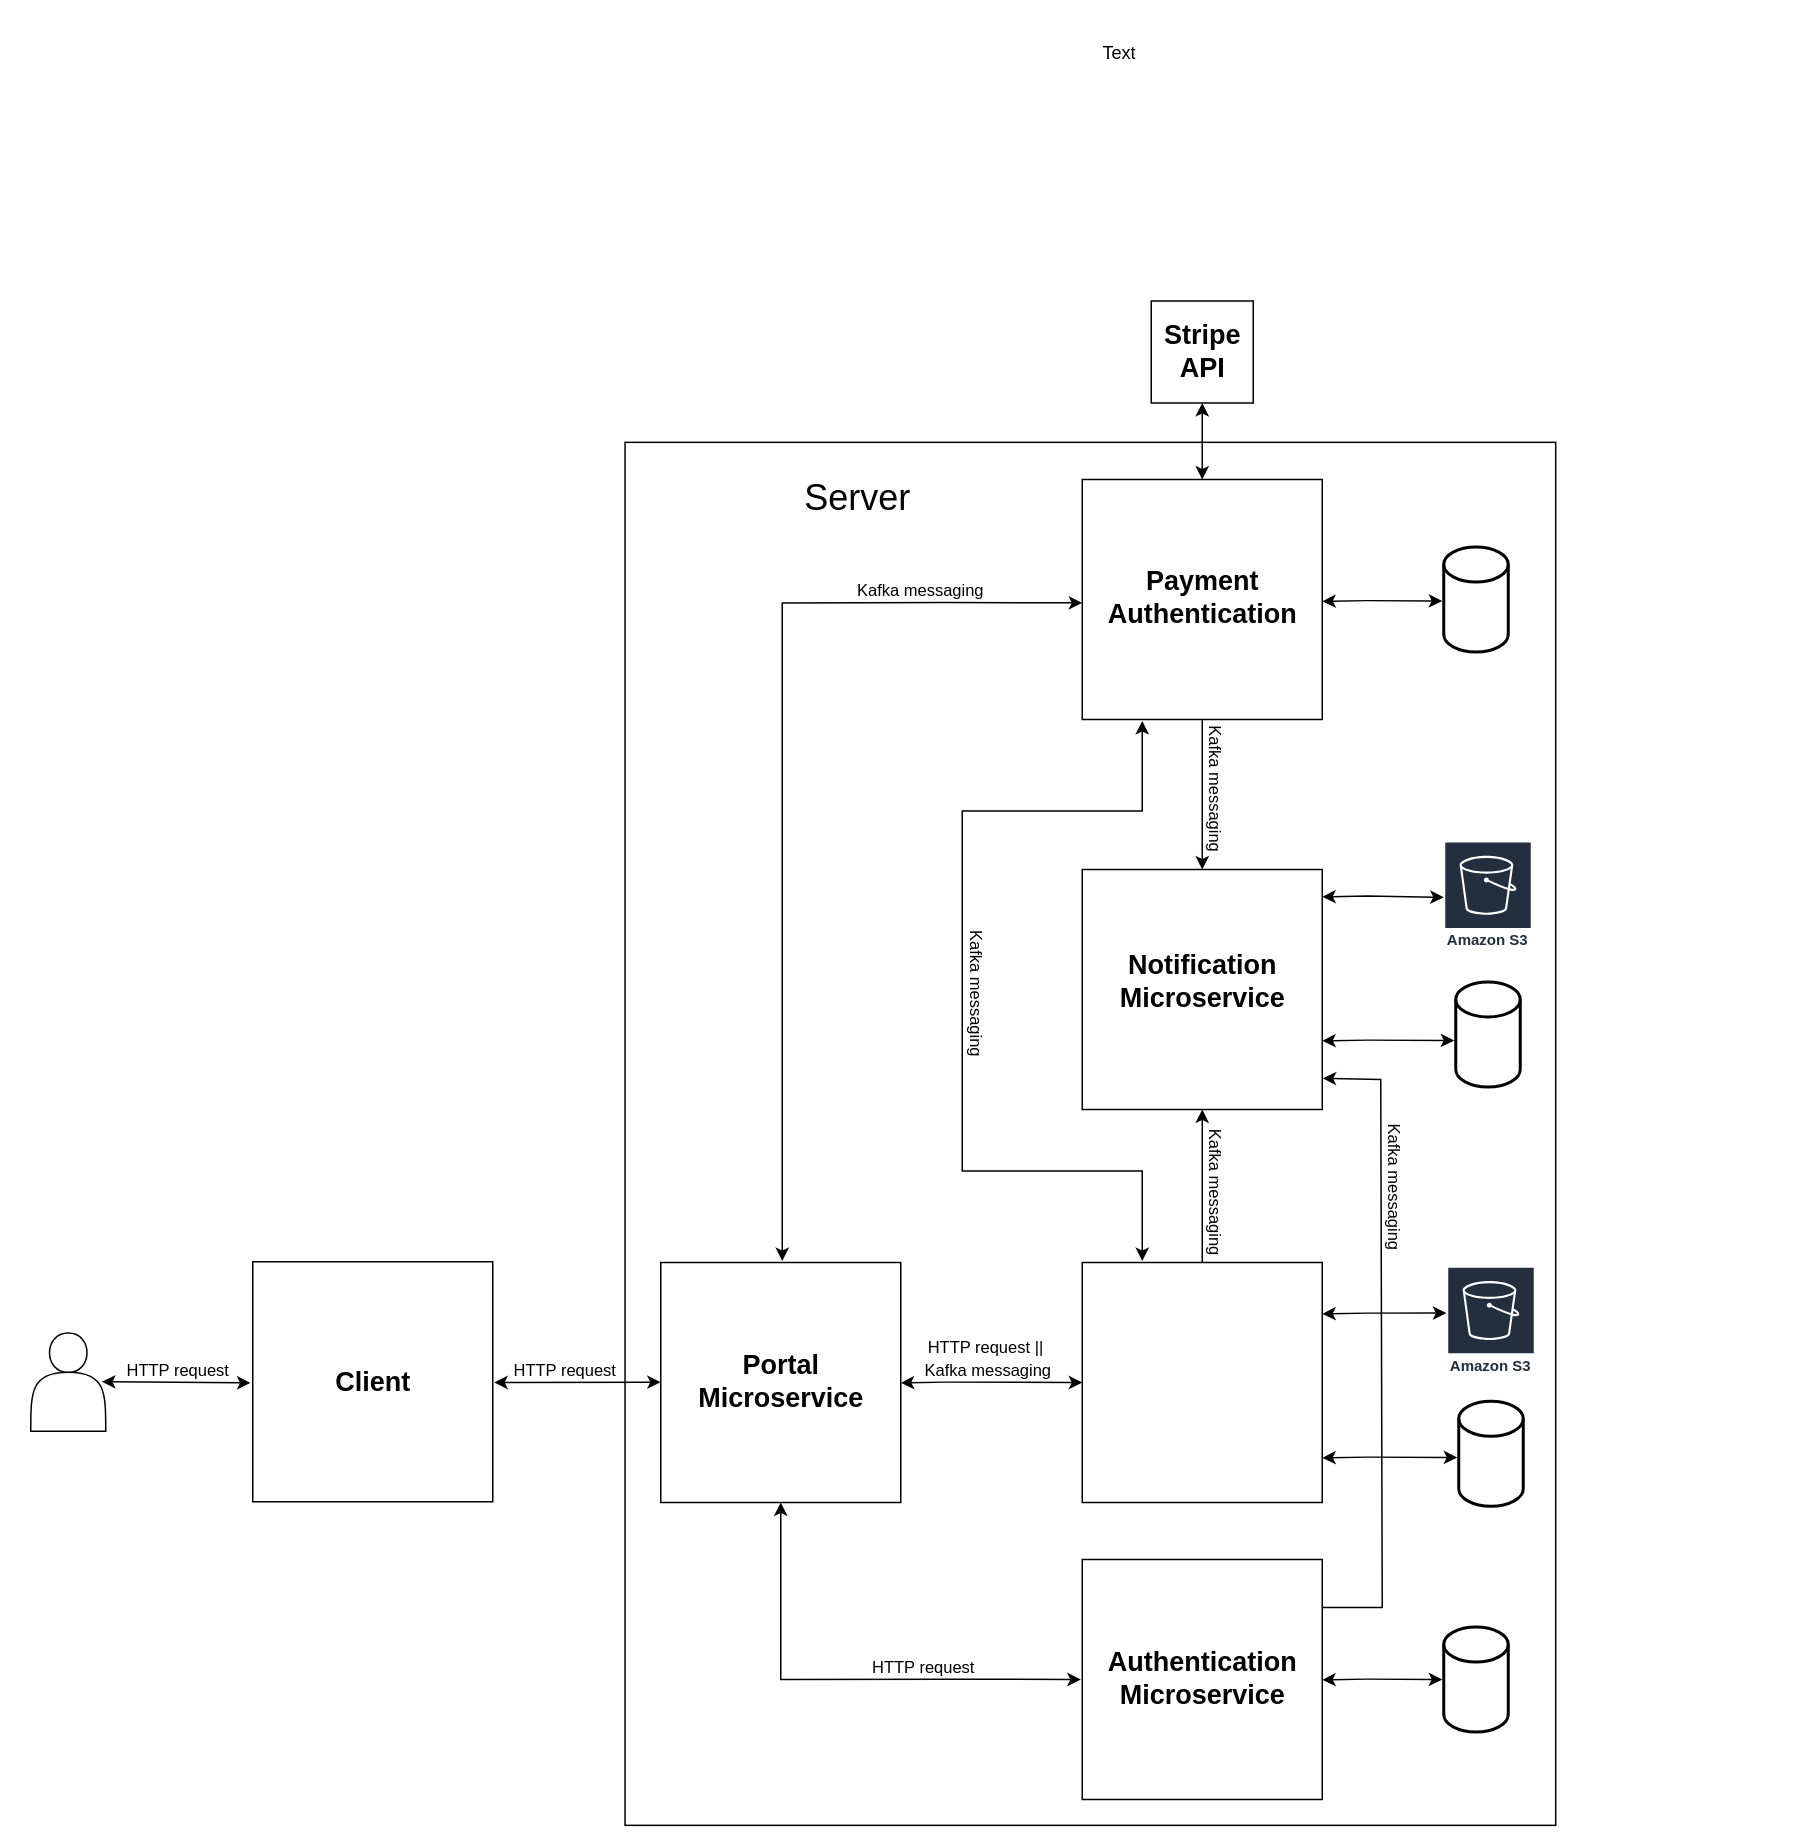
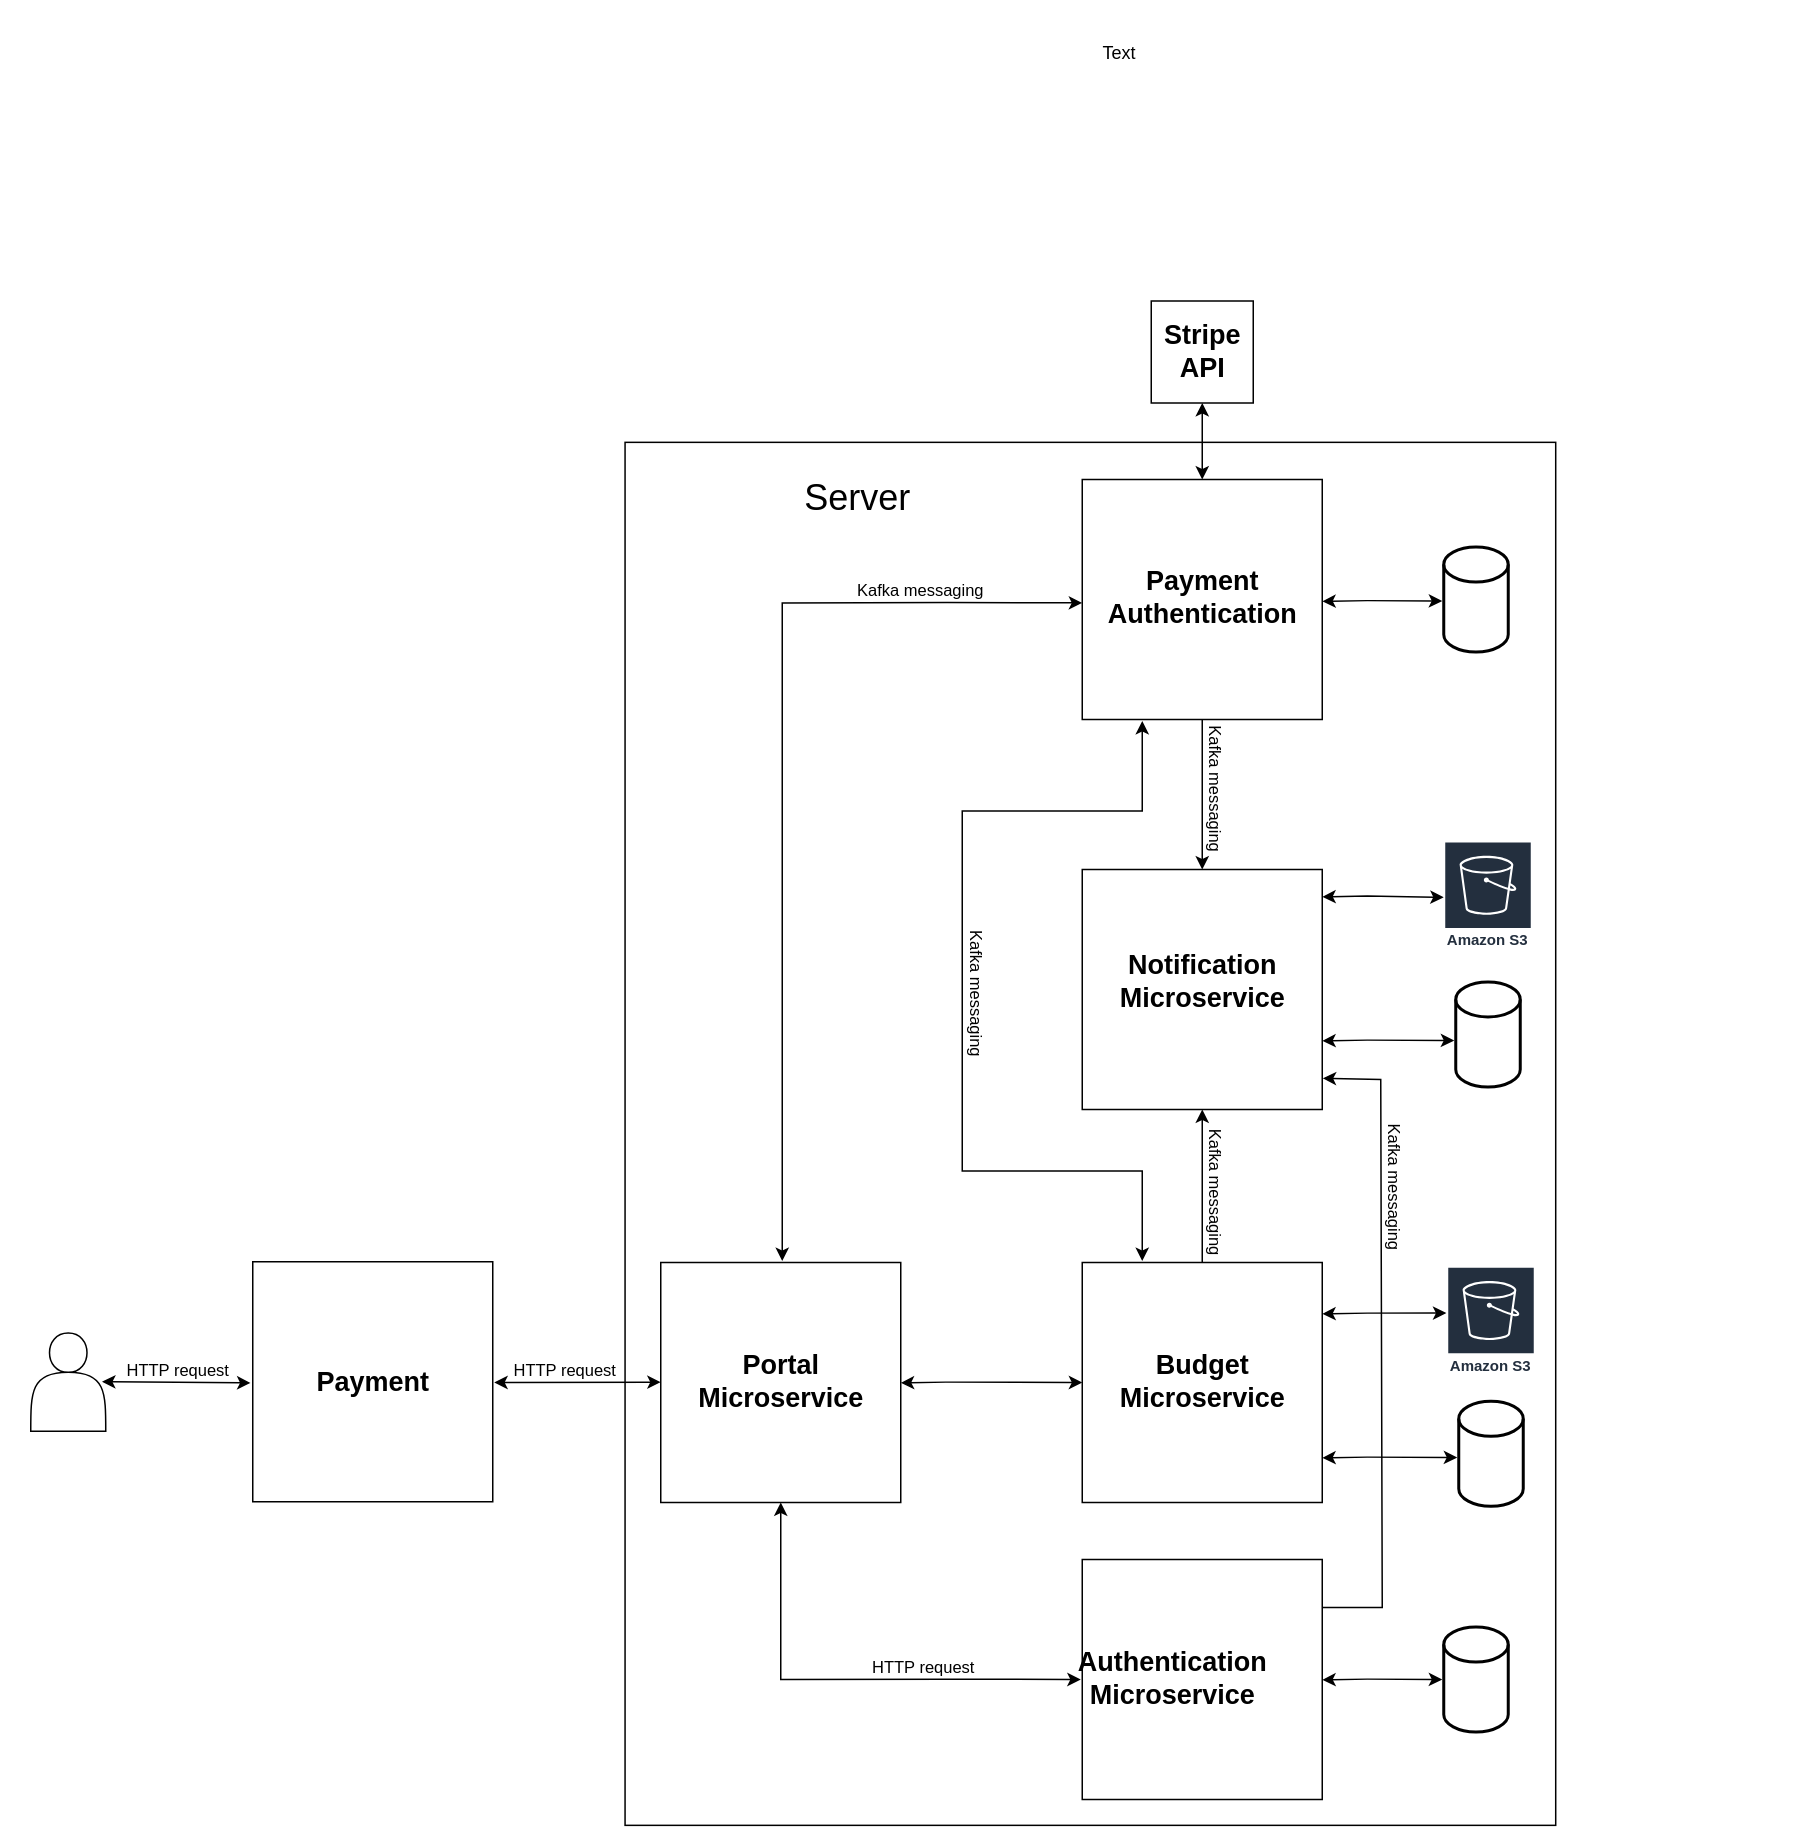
node "HTTP request || Kafka messaging": removed
node "Client": label "Client" -> "Payment"
node "Budget Microservice": added
node "Authentication Microservice": moved (1202, 1679) -> (1172, 1679)
